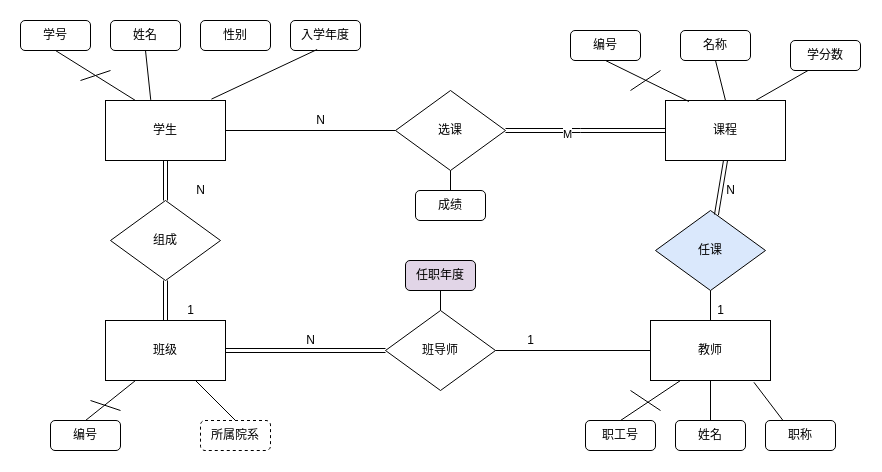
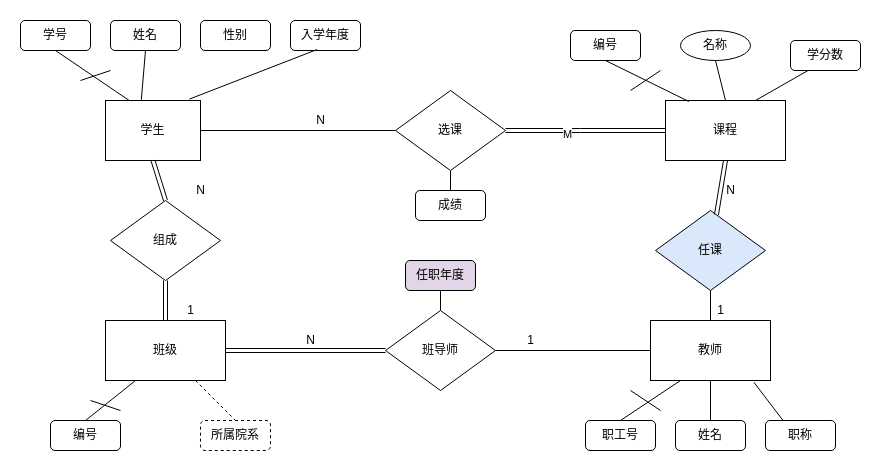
node "名称": shape rounded rectangle -> ellipse
node "学生": size 120x60 -> 95x60
edge "班级" -- "所属院系": style solid -> dashed
